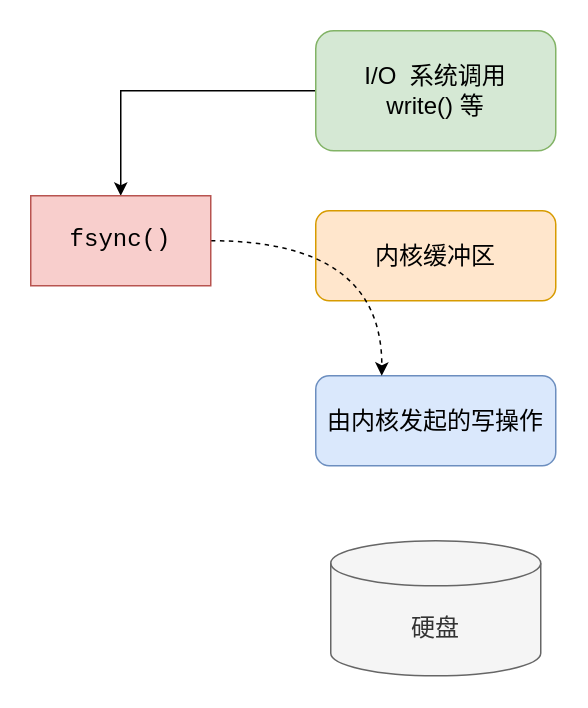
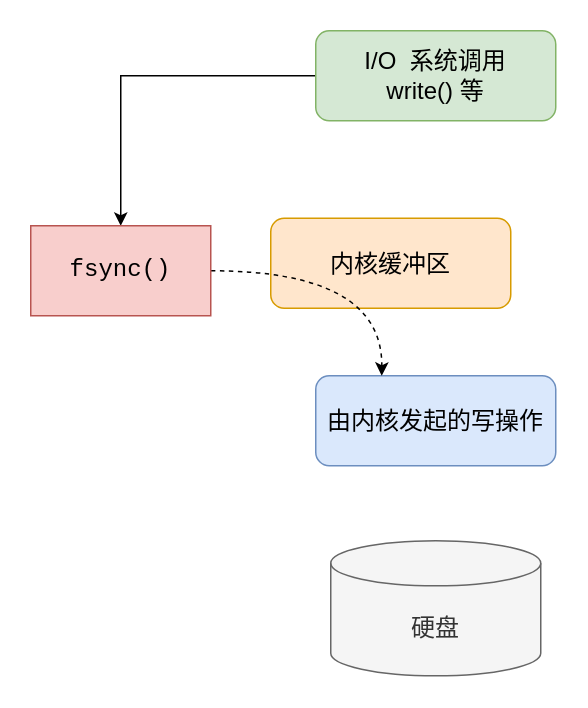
node "I/O 系统调用write() 等": size 240x120 -> 240x90
node "fsync()": moved (121, 241) -> (121, 271)
node "内核缓冲区": moved (436, 256) -> (391, 263)
